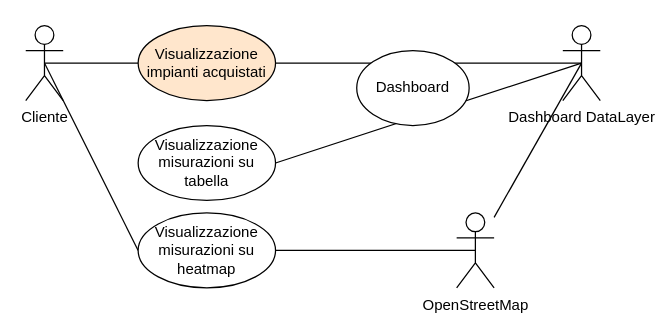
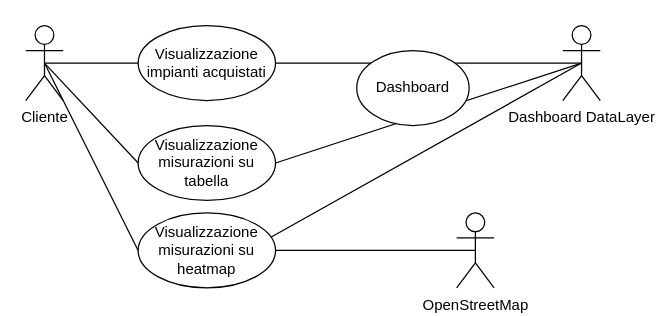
node "Visualizzazione impianti acquistati": fillcolor #ffe6cc -> #ffffff
edge "Cliente" -- "Visualizzazione misurazioni su tabella": added
edge "Dashboard DataLayer" -- "OpenStreetMap": now "Dashboard DataLayer" -- "Visualizzazione misurazioni su heatmap"
